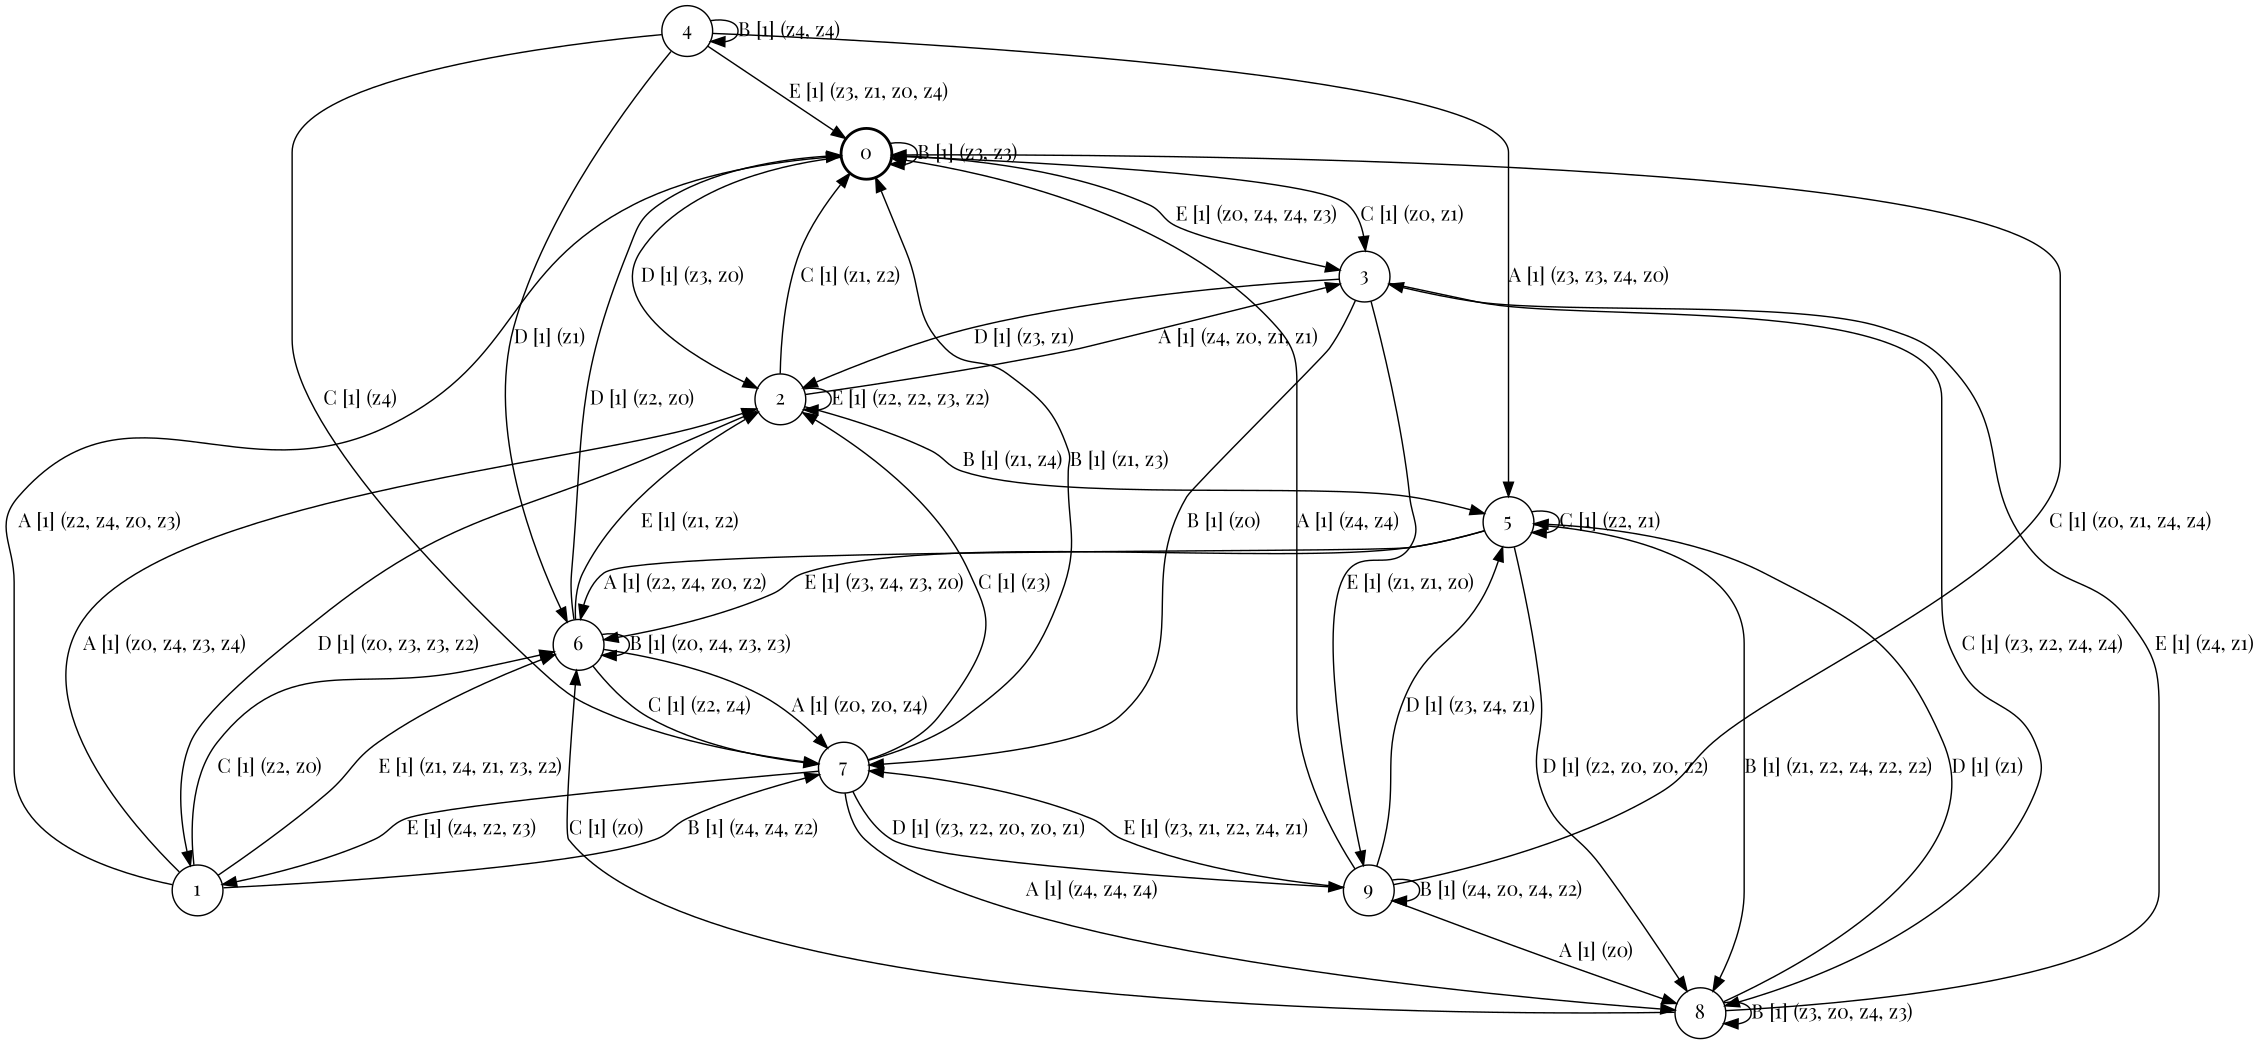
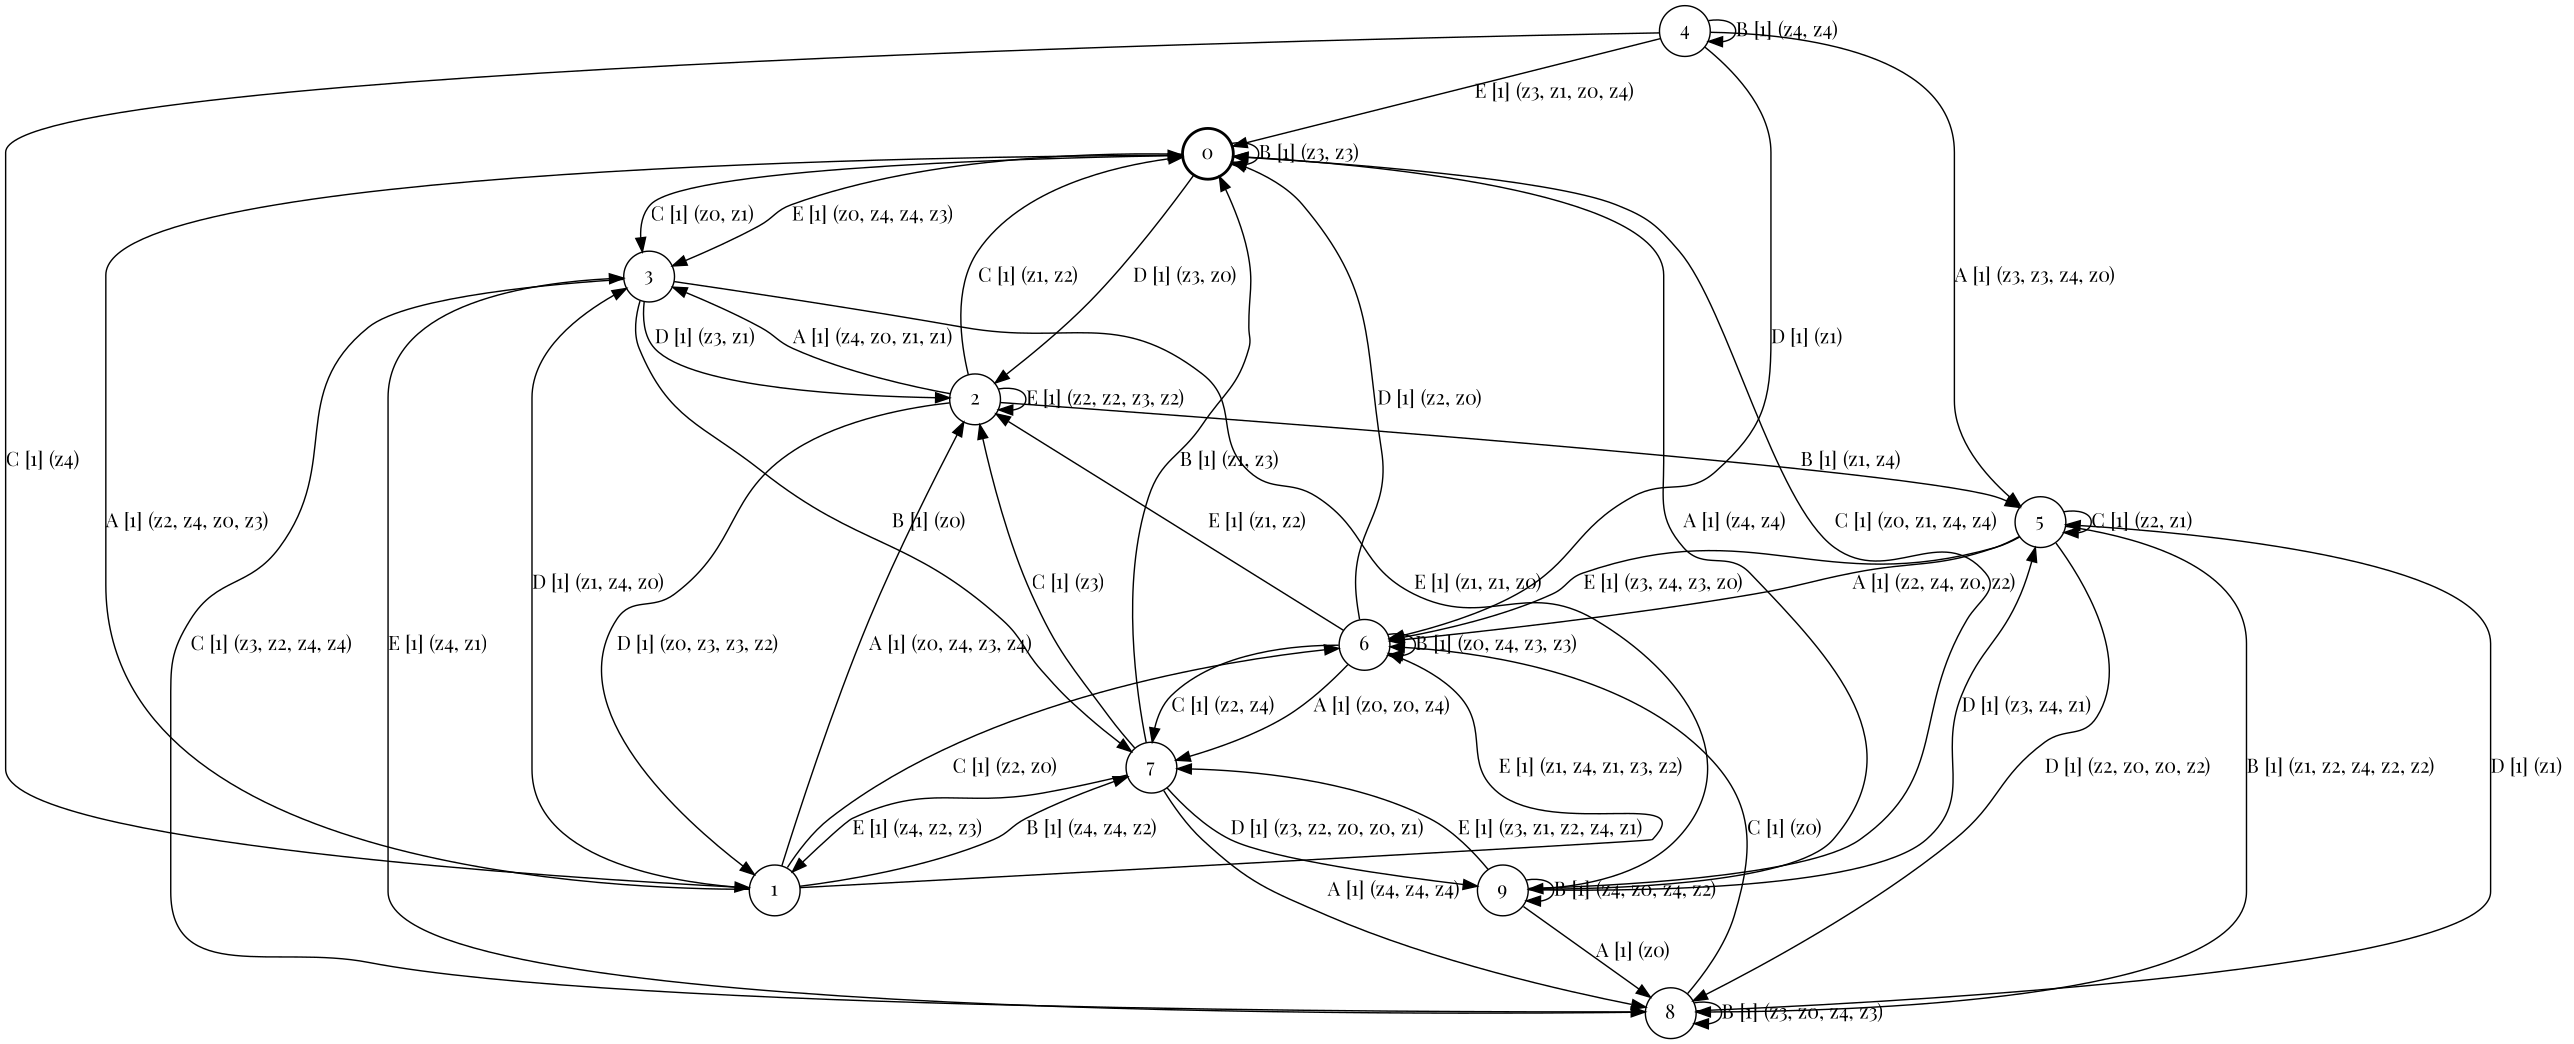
edge "4" -> "7": now "4" -> "1"
edge "1" -> "3": added, label "D [1] (z1, z4, z0)"
